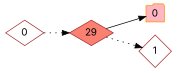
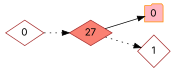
node "29": label "29" -> "27"
